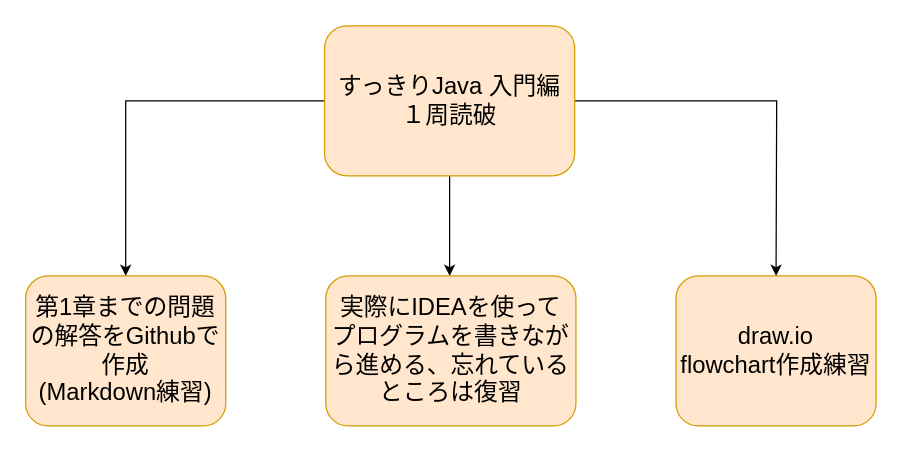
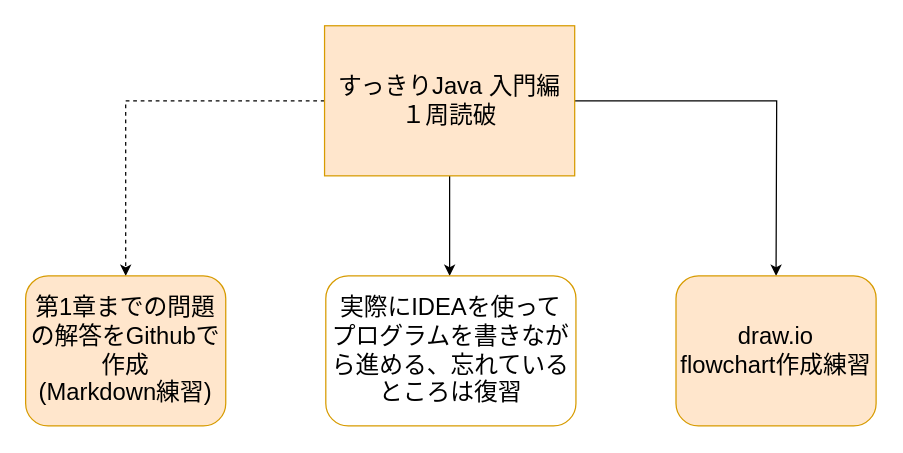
edge "すっきりJava 入門編１周読破" -> "第1章までの問題の解答をGithubで作成 (Markdown練習)": style solid -> dashed
node "すっきりJava 入門編１周読破": shape rounded rectangle -> rectangle
node "実際にIDEAを使って プログラムを書きながら進める、忘れているところは復習": fillcolor #ffe6cc -> #ffffff
